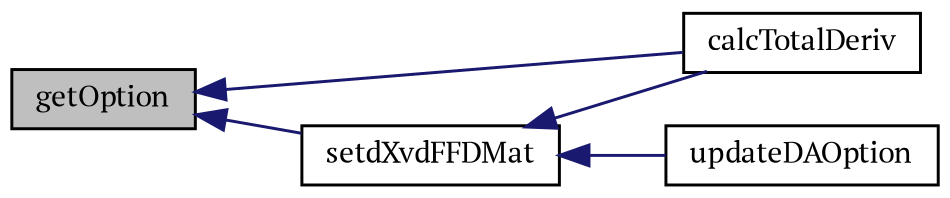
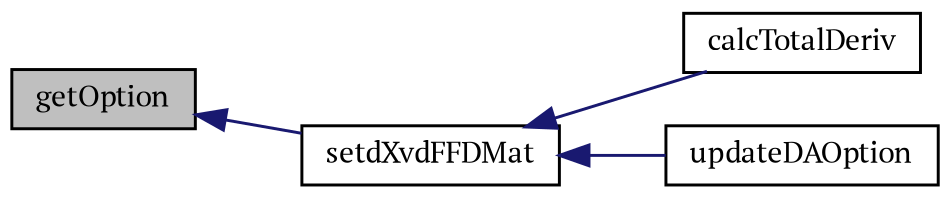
edge "calcTotalDeriv" -> "getOption": removed
